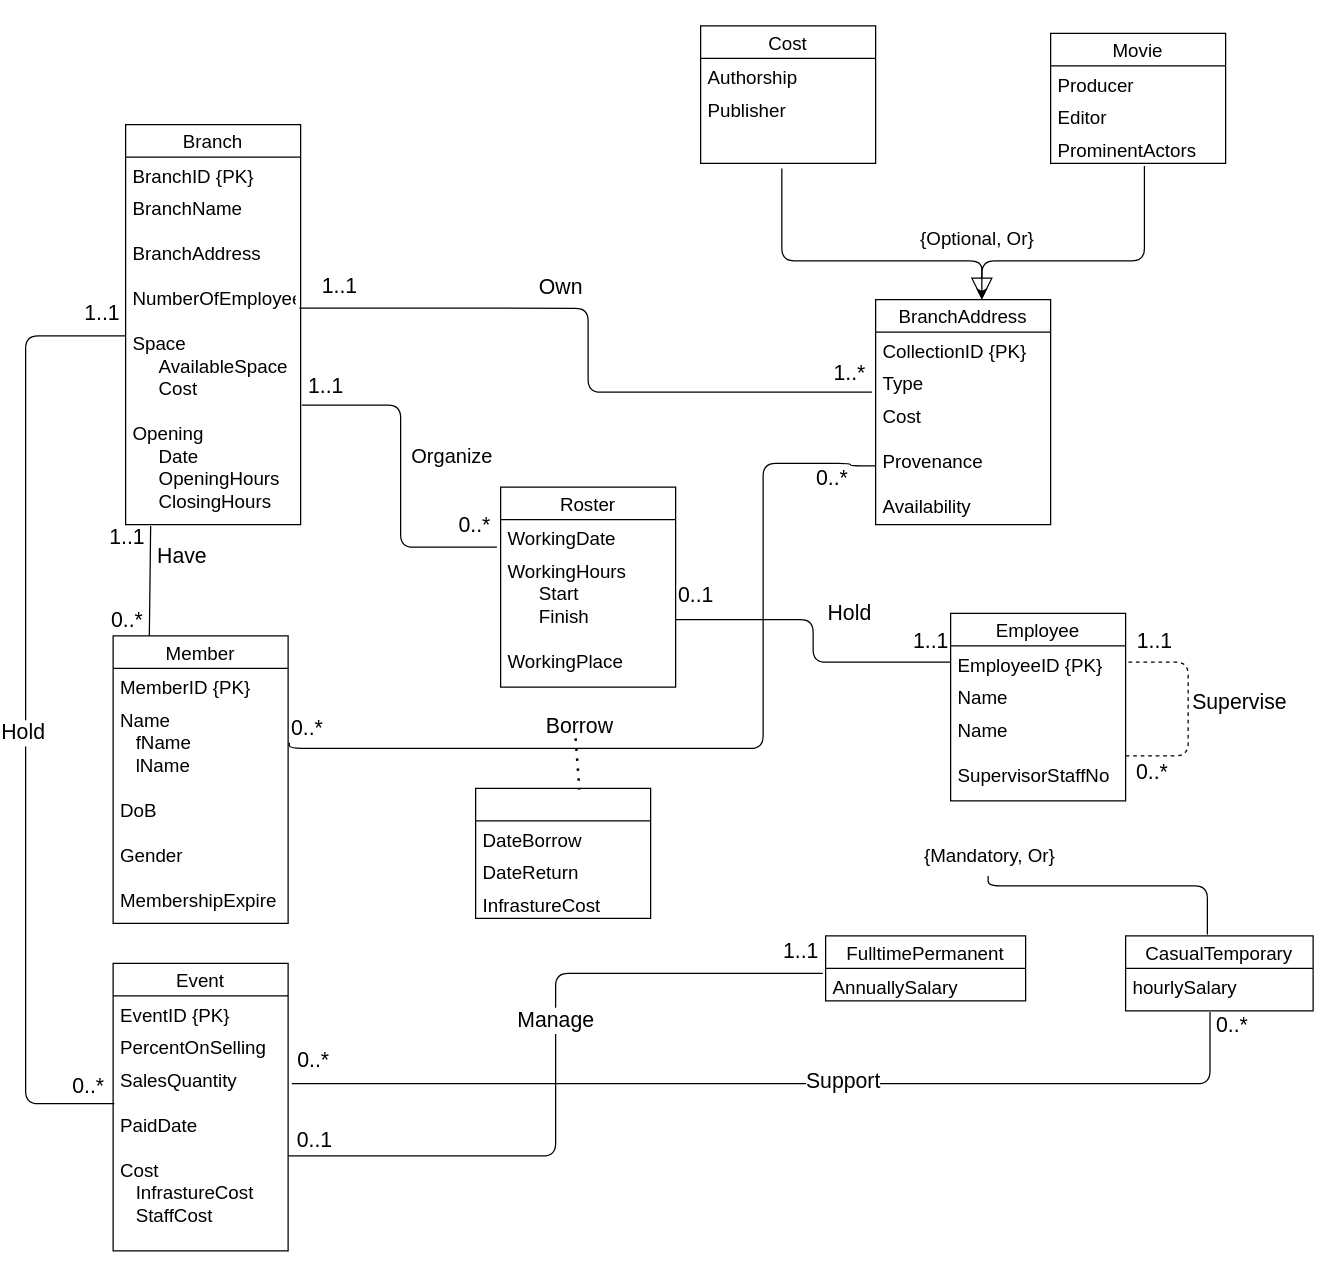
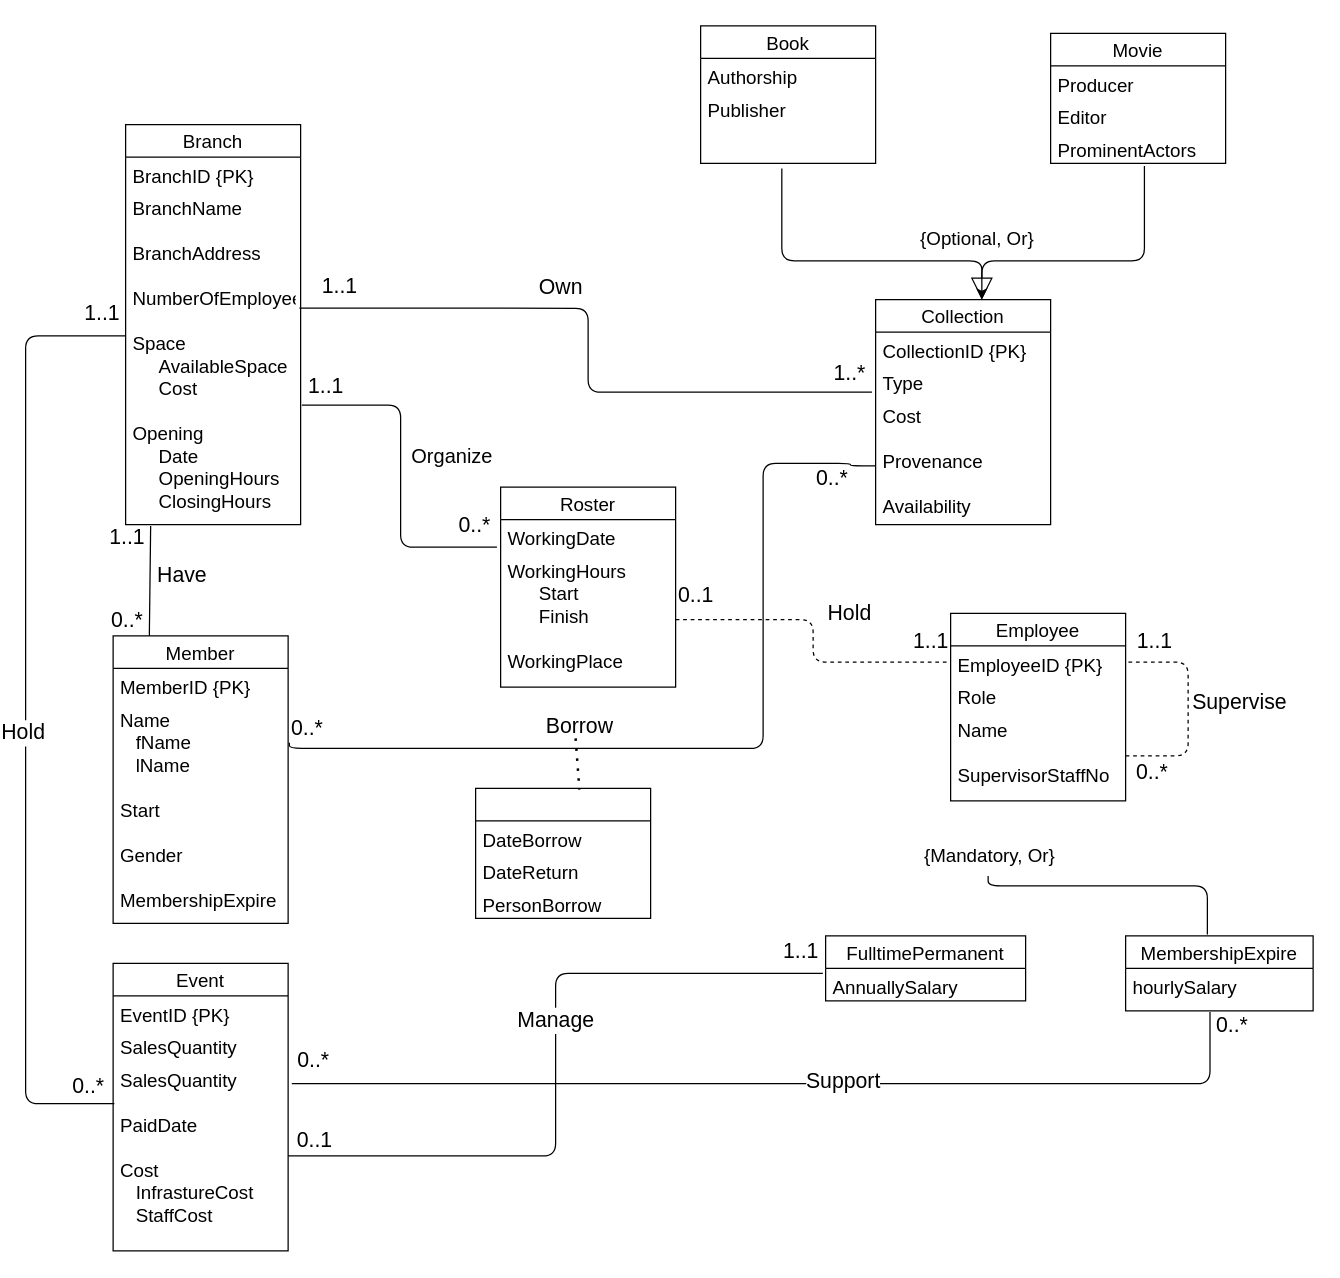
node "Cost": label "Cost" -> "Book"
node "BranchAddress": label "BranchAddress" -> "Collection"
node "Have": moved (182, 557) -> (182, 576)
edge "WorkingHours Start Finish WorkingPlace" -- "EmployeeID {PK}": style solid -> dashed
node "Name": label "Name" -> "Role"
node "Name fName lName DoB Gender MembershipExpire": label "Name fName lName DoB Gender MembershipExpire" -> "Name fName lName Start Gender MembershipExpire"
node "InfrastureCost": label "InfrastureCost" -> "PersonBorrow"
node "CasualTemporary": label "CasualTemporary" -> "MembershipExpire"
node "PercentOnSelling": label "PercentOnSelling" -> "SalesQuantity"
